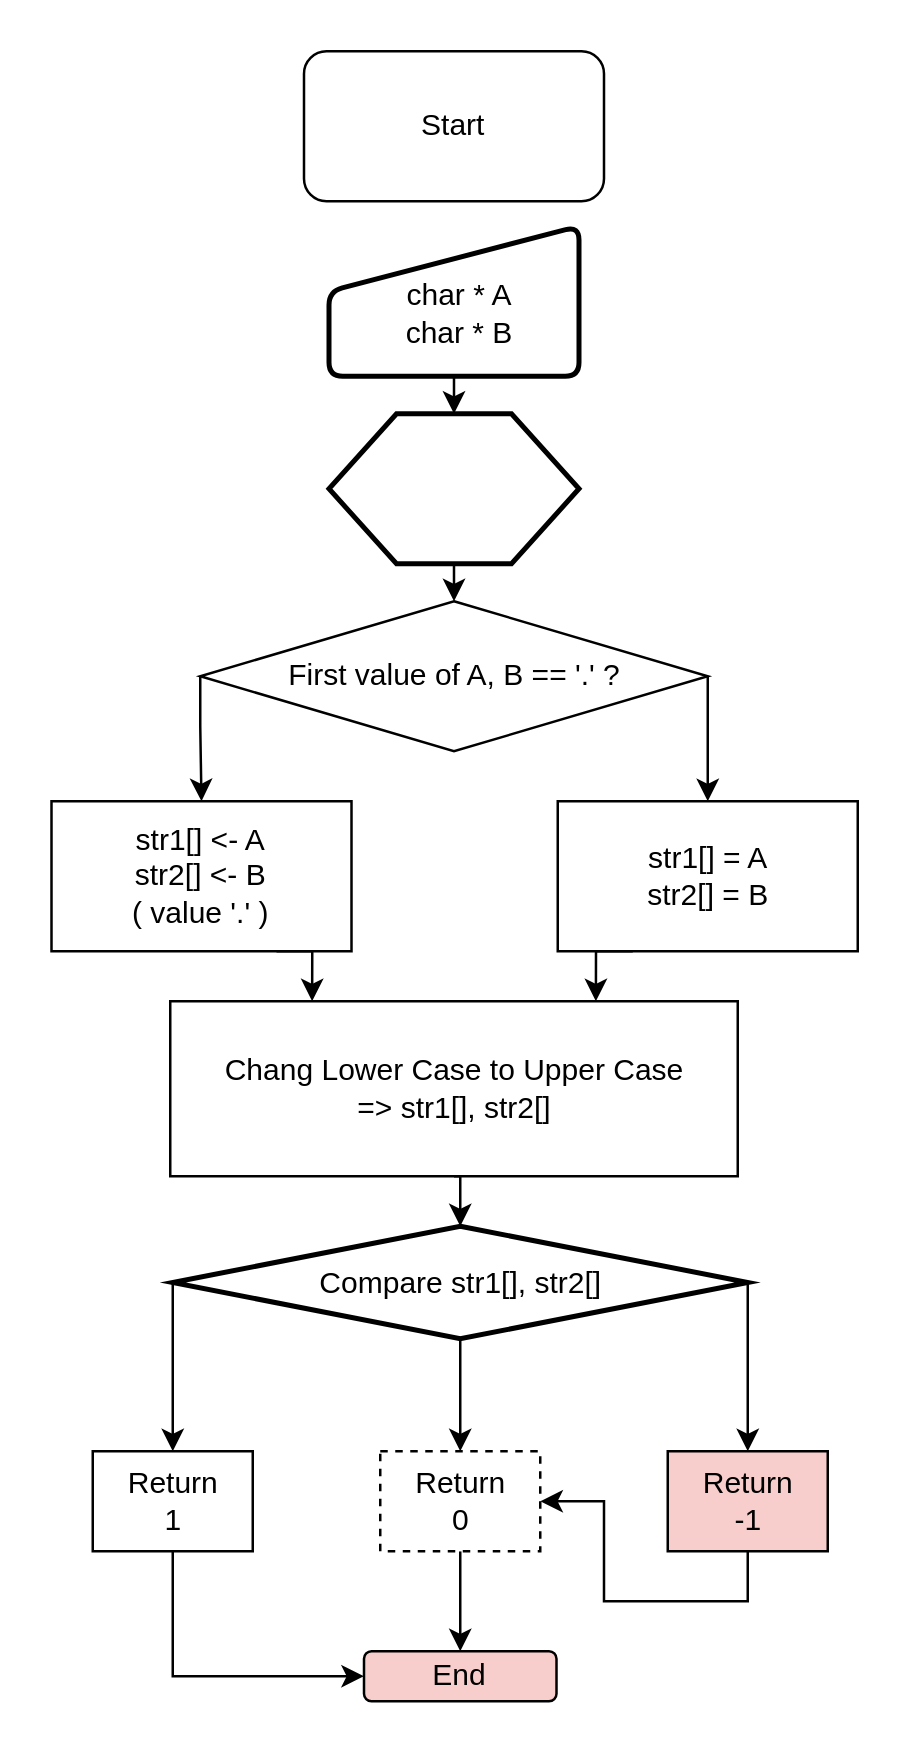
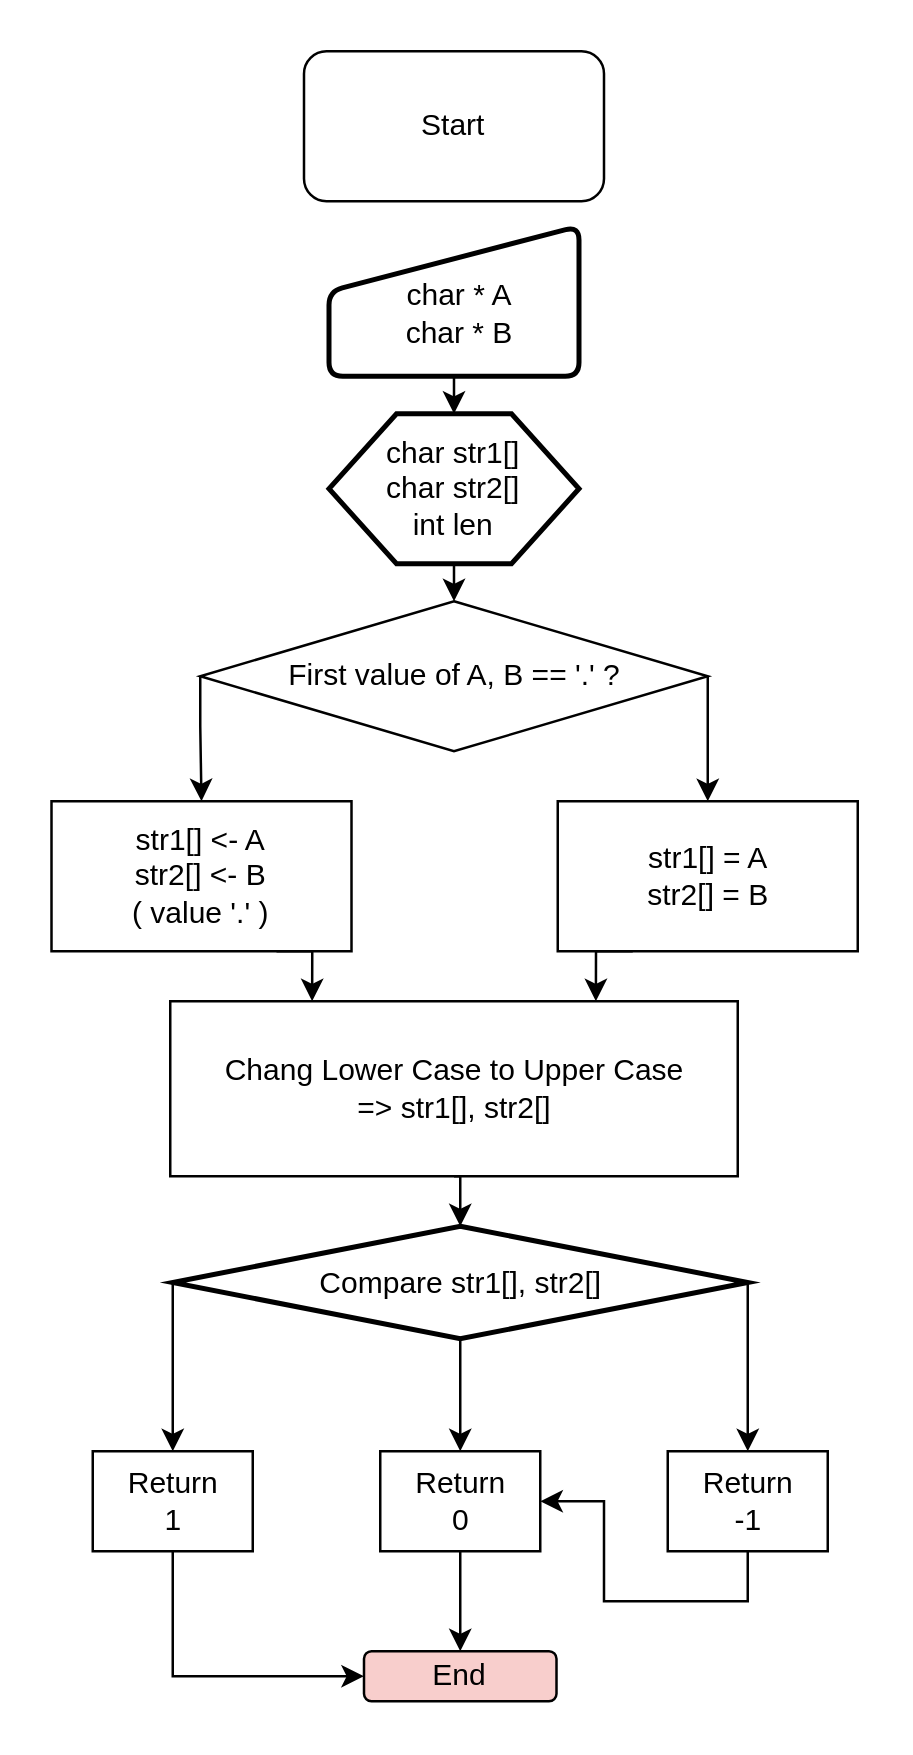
node "char str1[] char str2[] int len": added
node "Return 0": style dashed -> solid
node "Return -1": fillcolor #f8cecc -> #ffffff
